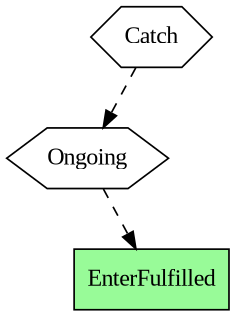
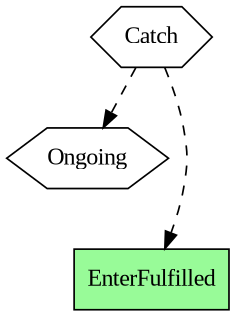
edge "Ongoing" -> "EnterFulfilled": now "Catch" -> "EnterFulfilled"
